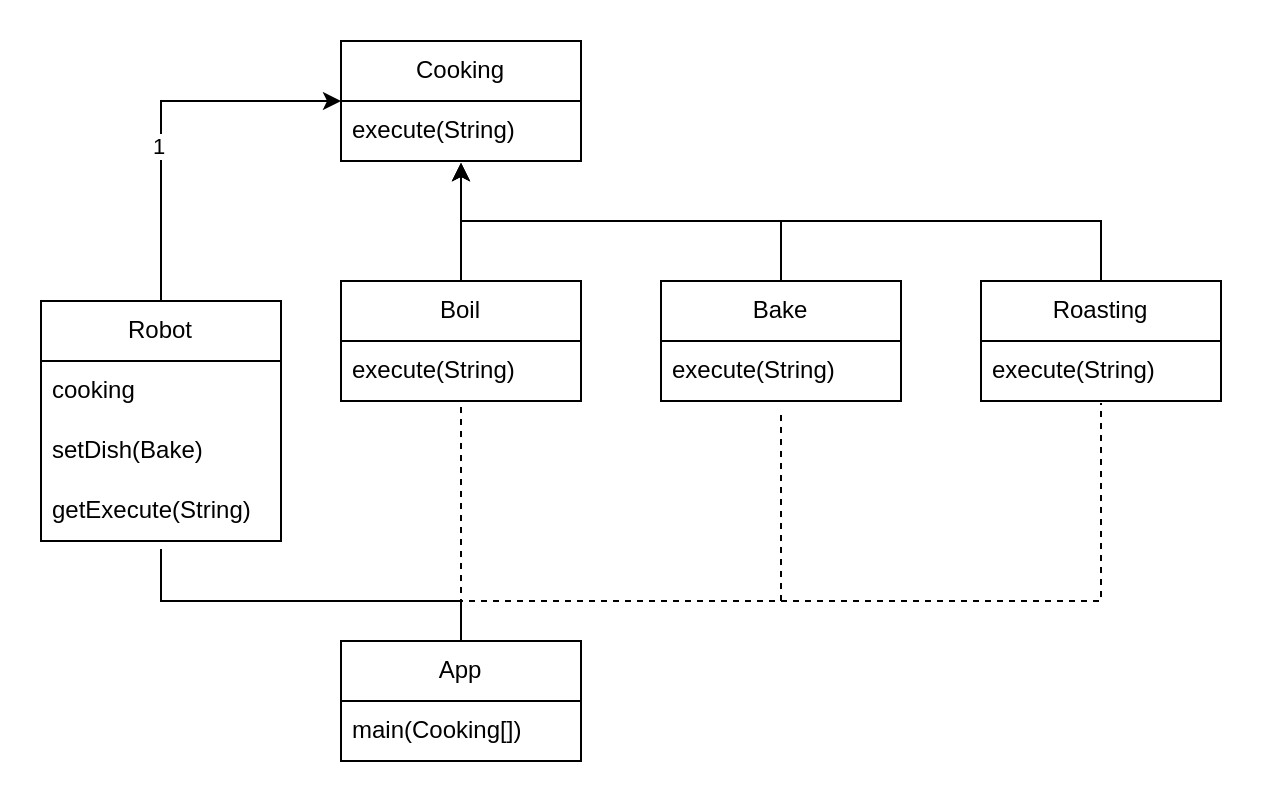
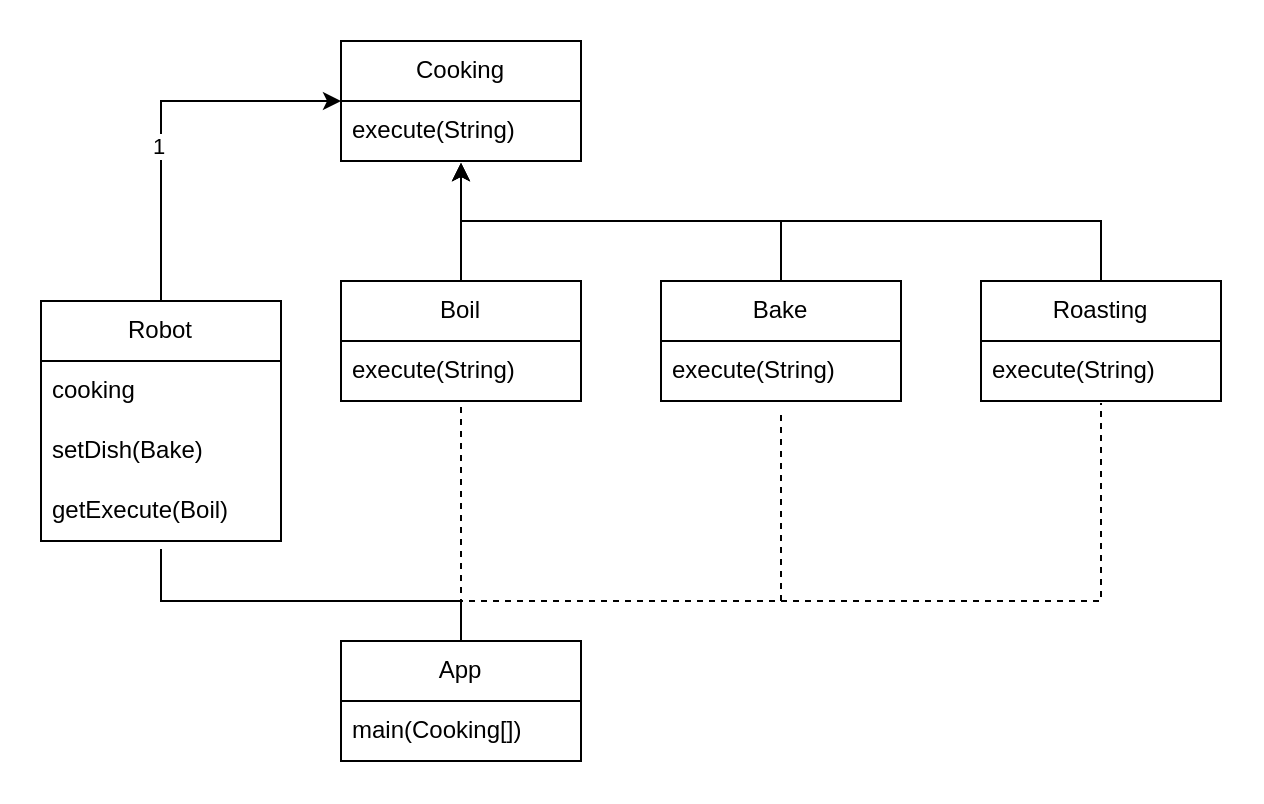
node "getExecute(String)": label "getExecute(String)" -> "getExecute(Boil)"
